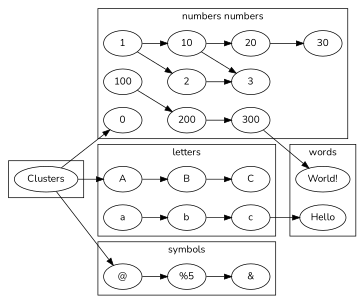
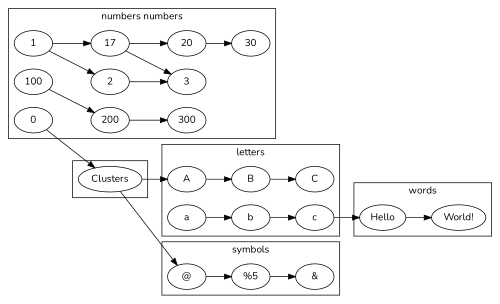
node "10": label "10" -> "17"
edge "300" -> "World!": now "Hello" -> "World!"
edge "Clusters" -> "0": reversed
